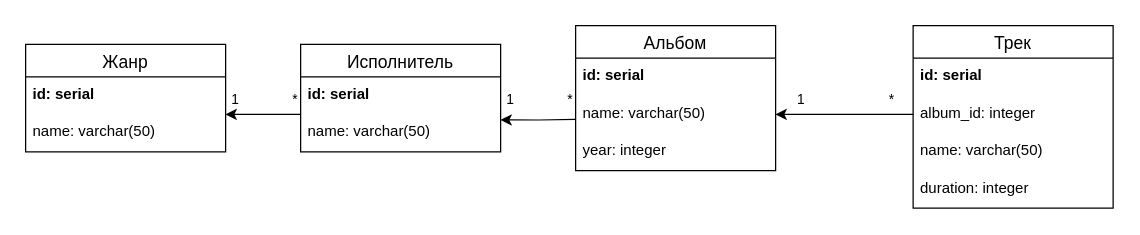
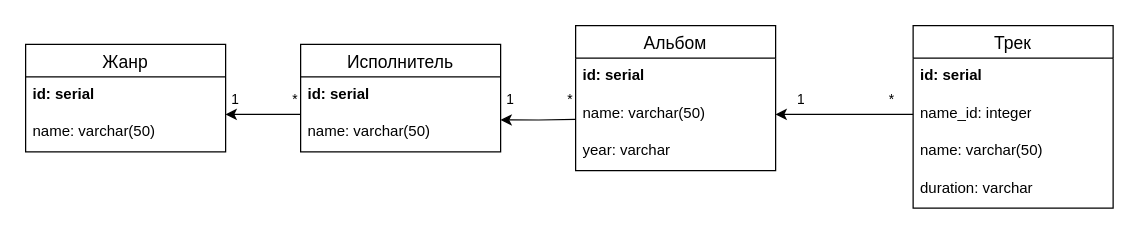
node "album_id: integer": label "album_id: integer" -> "name_id: integer"
node "year: integer": label "year: integer" -> "year: varchar"
node "duration: integer": label "duration: integer" -> "duration: varchar"
